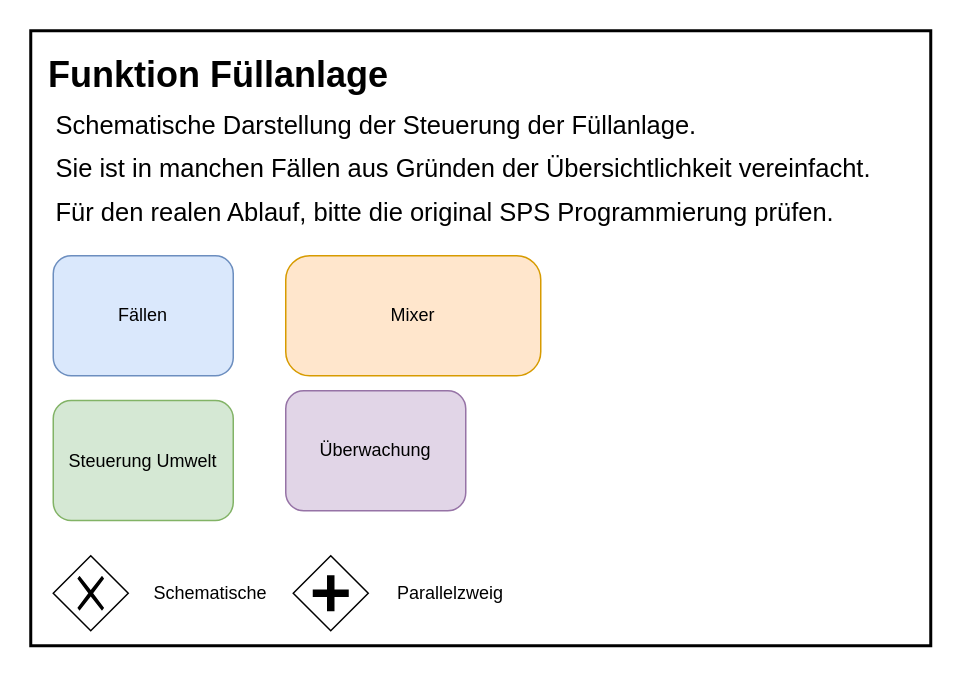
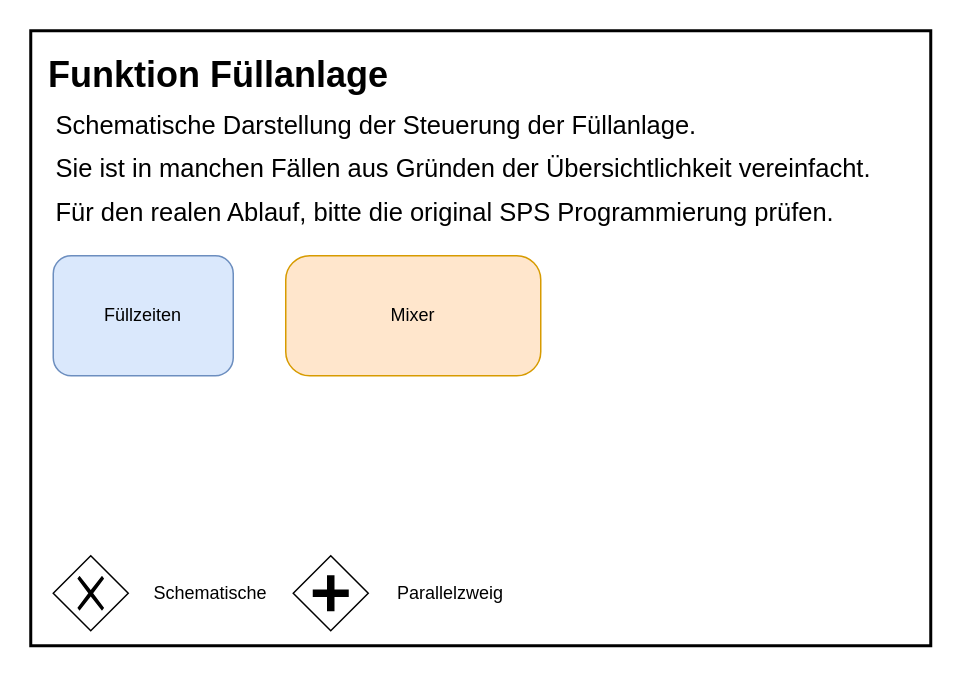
node "Fällen": label "Fällen" -> "Füllzeiten"
node "Überwachung": removed
node "Steuerung Umwelt": removed
